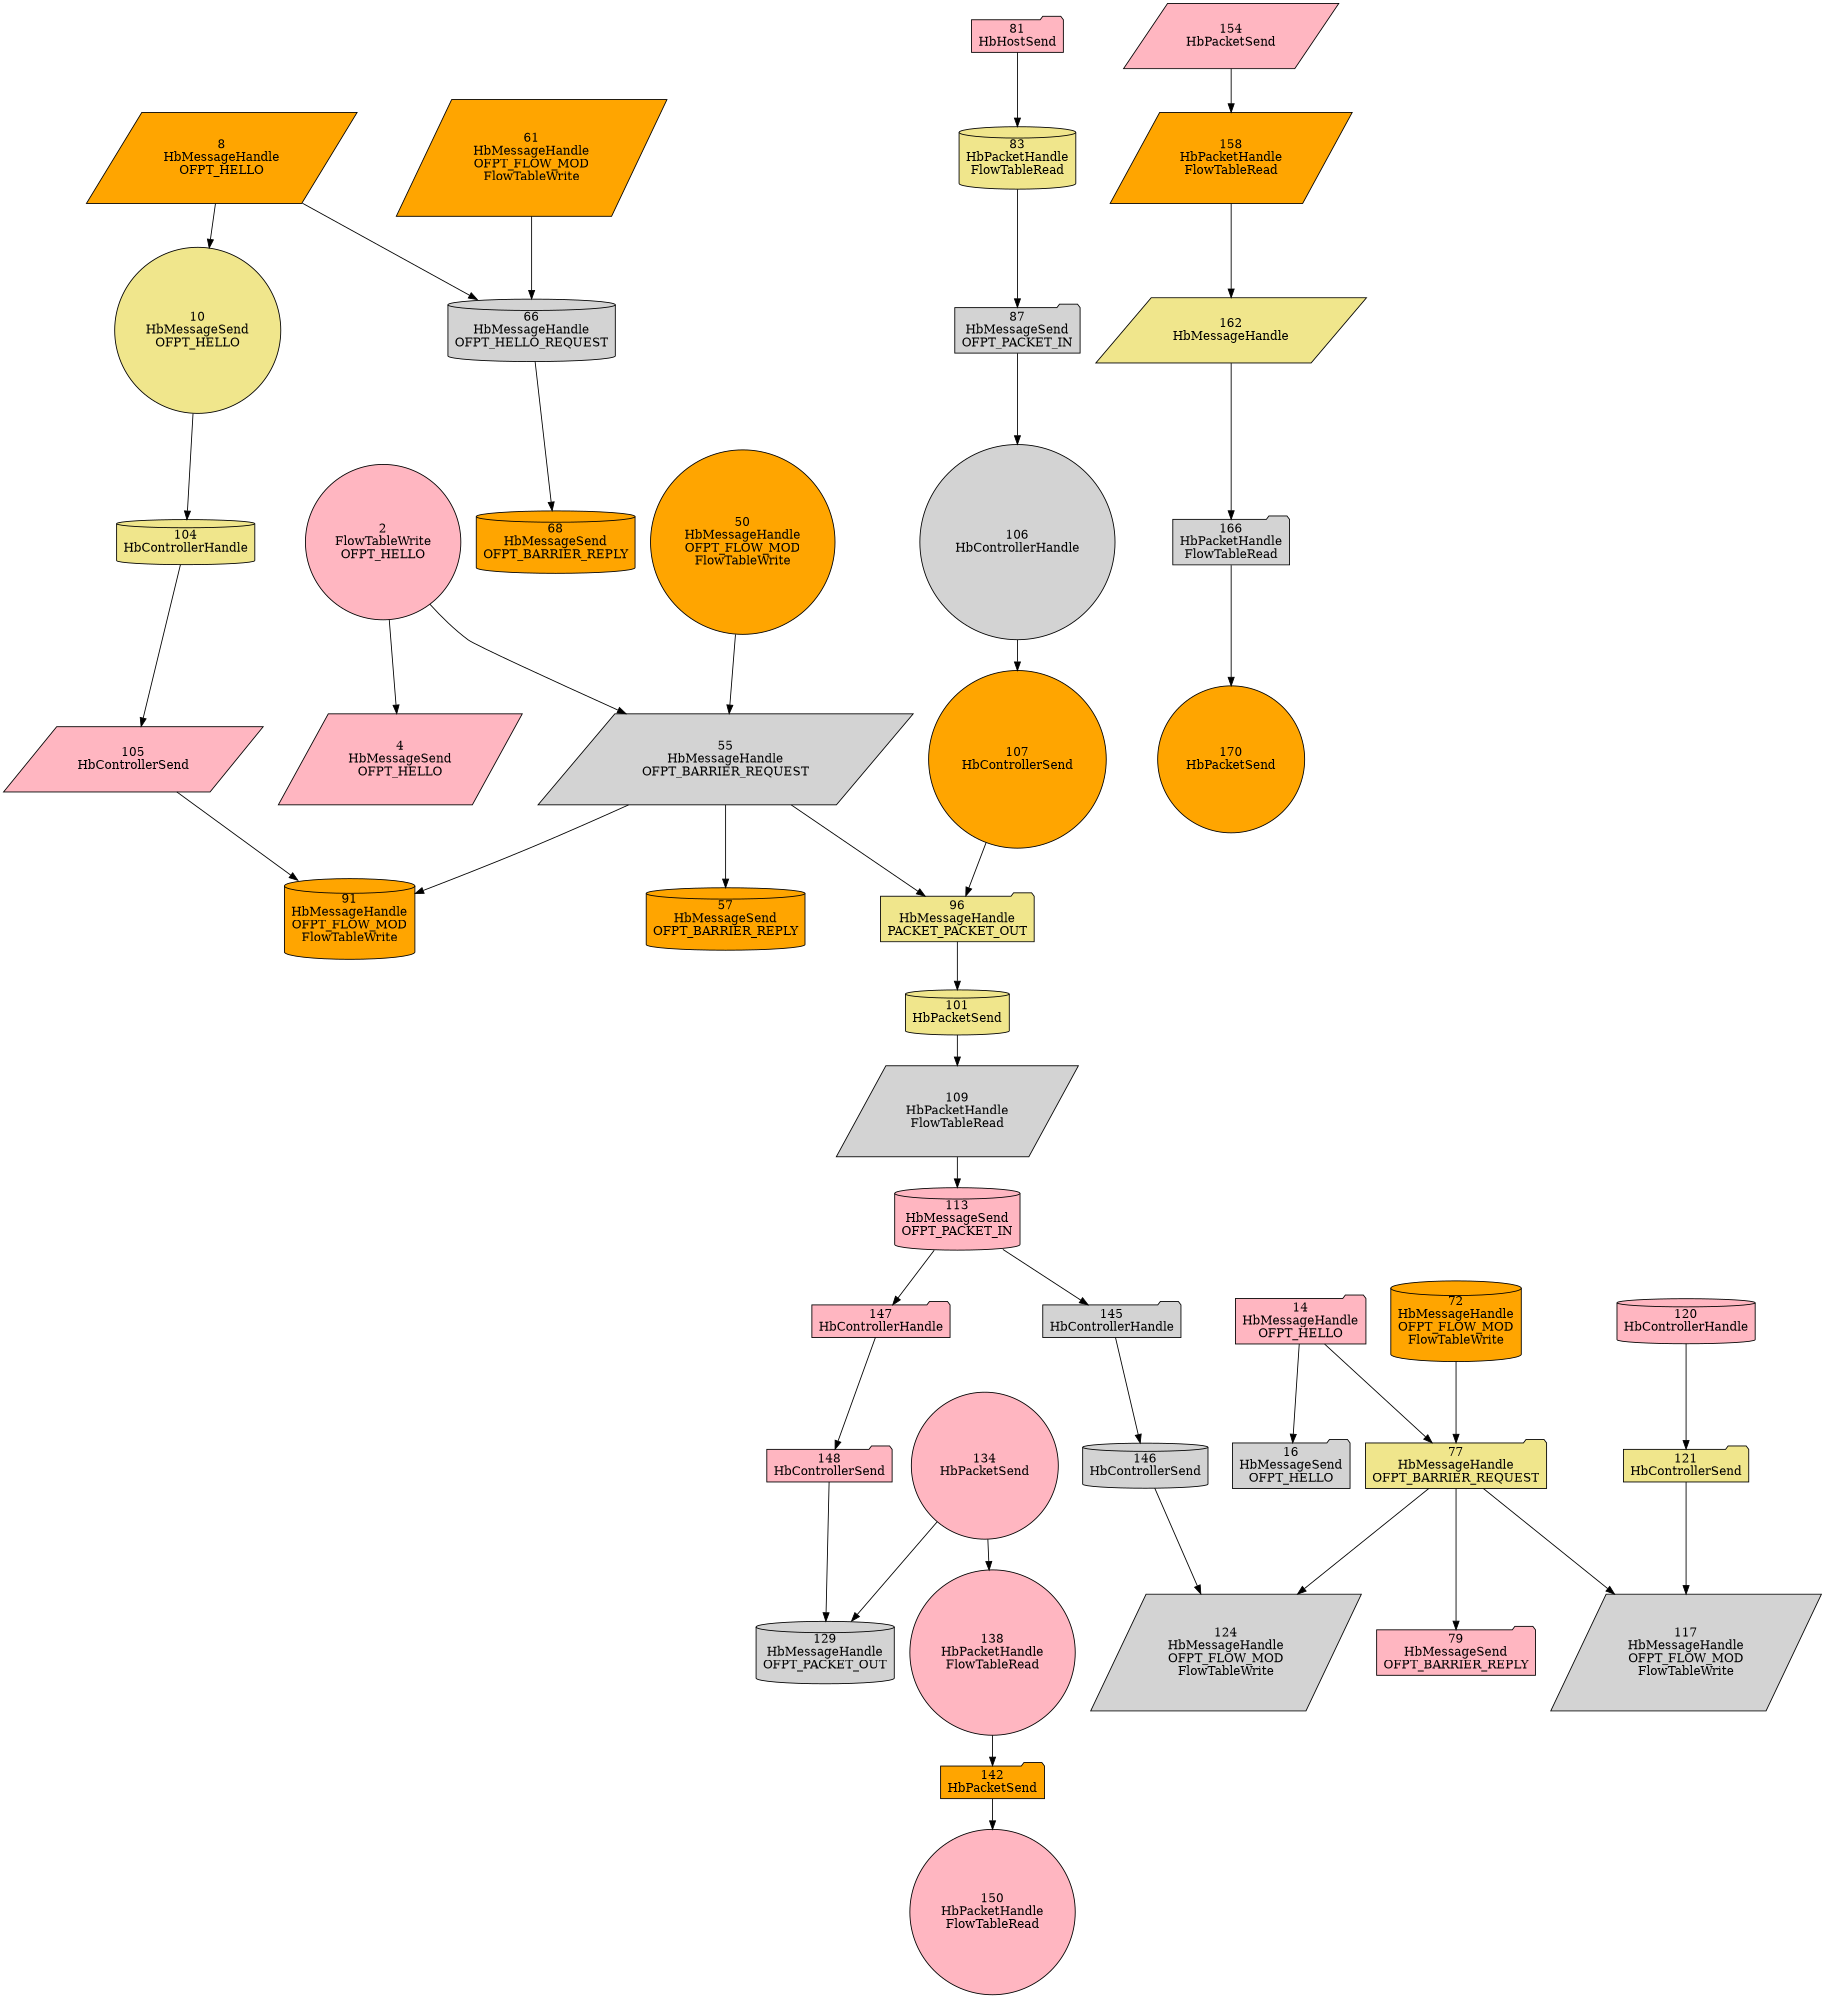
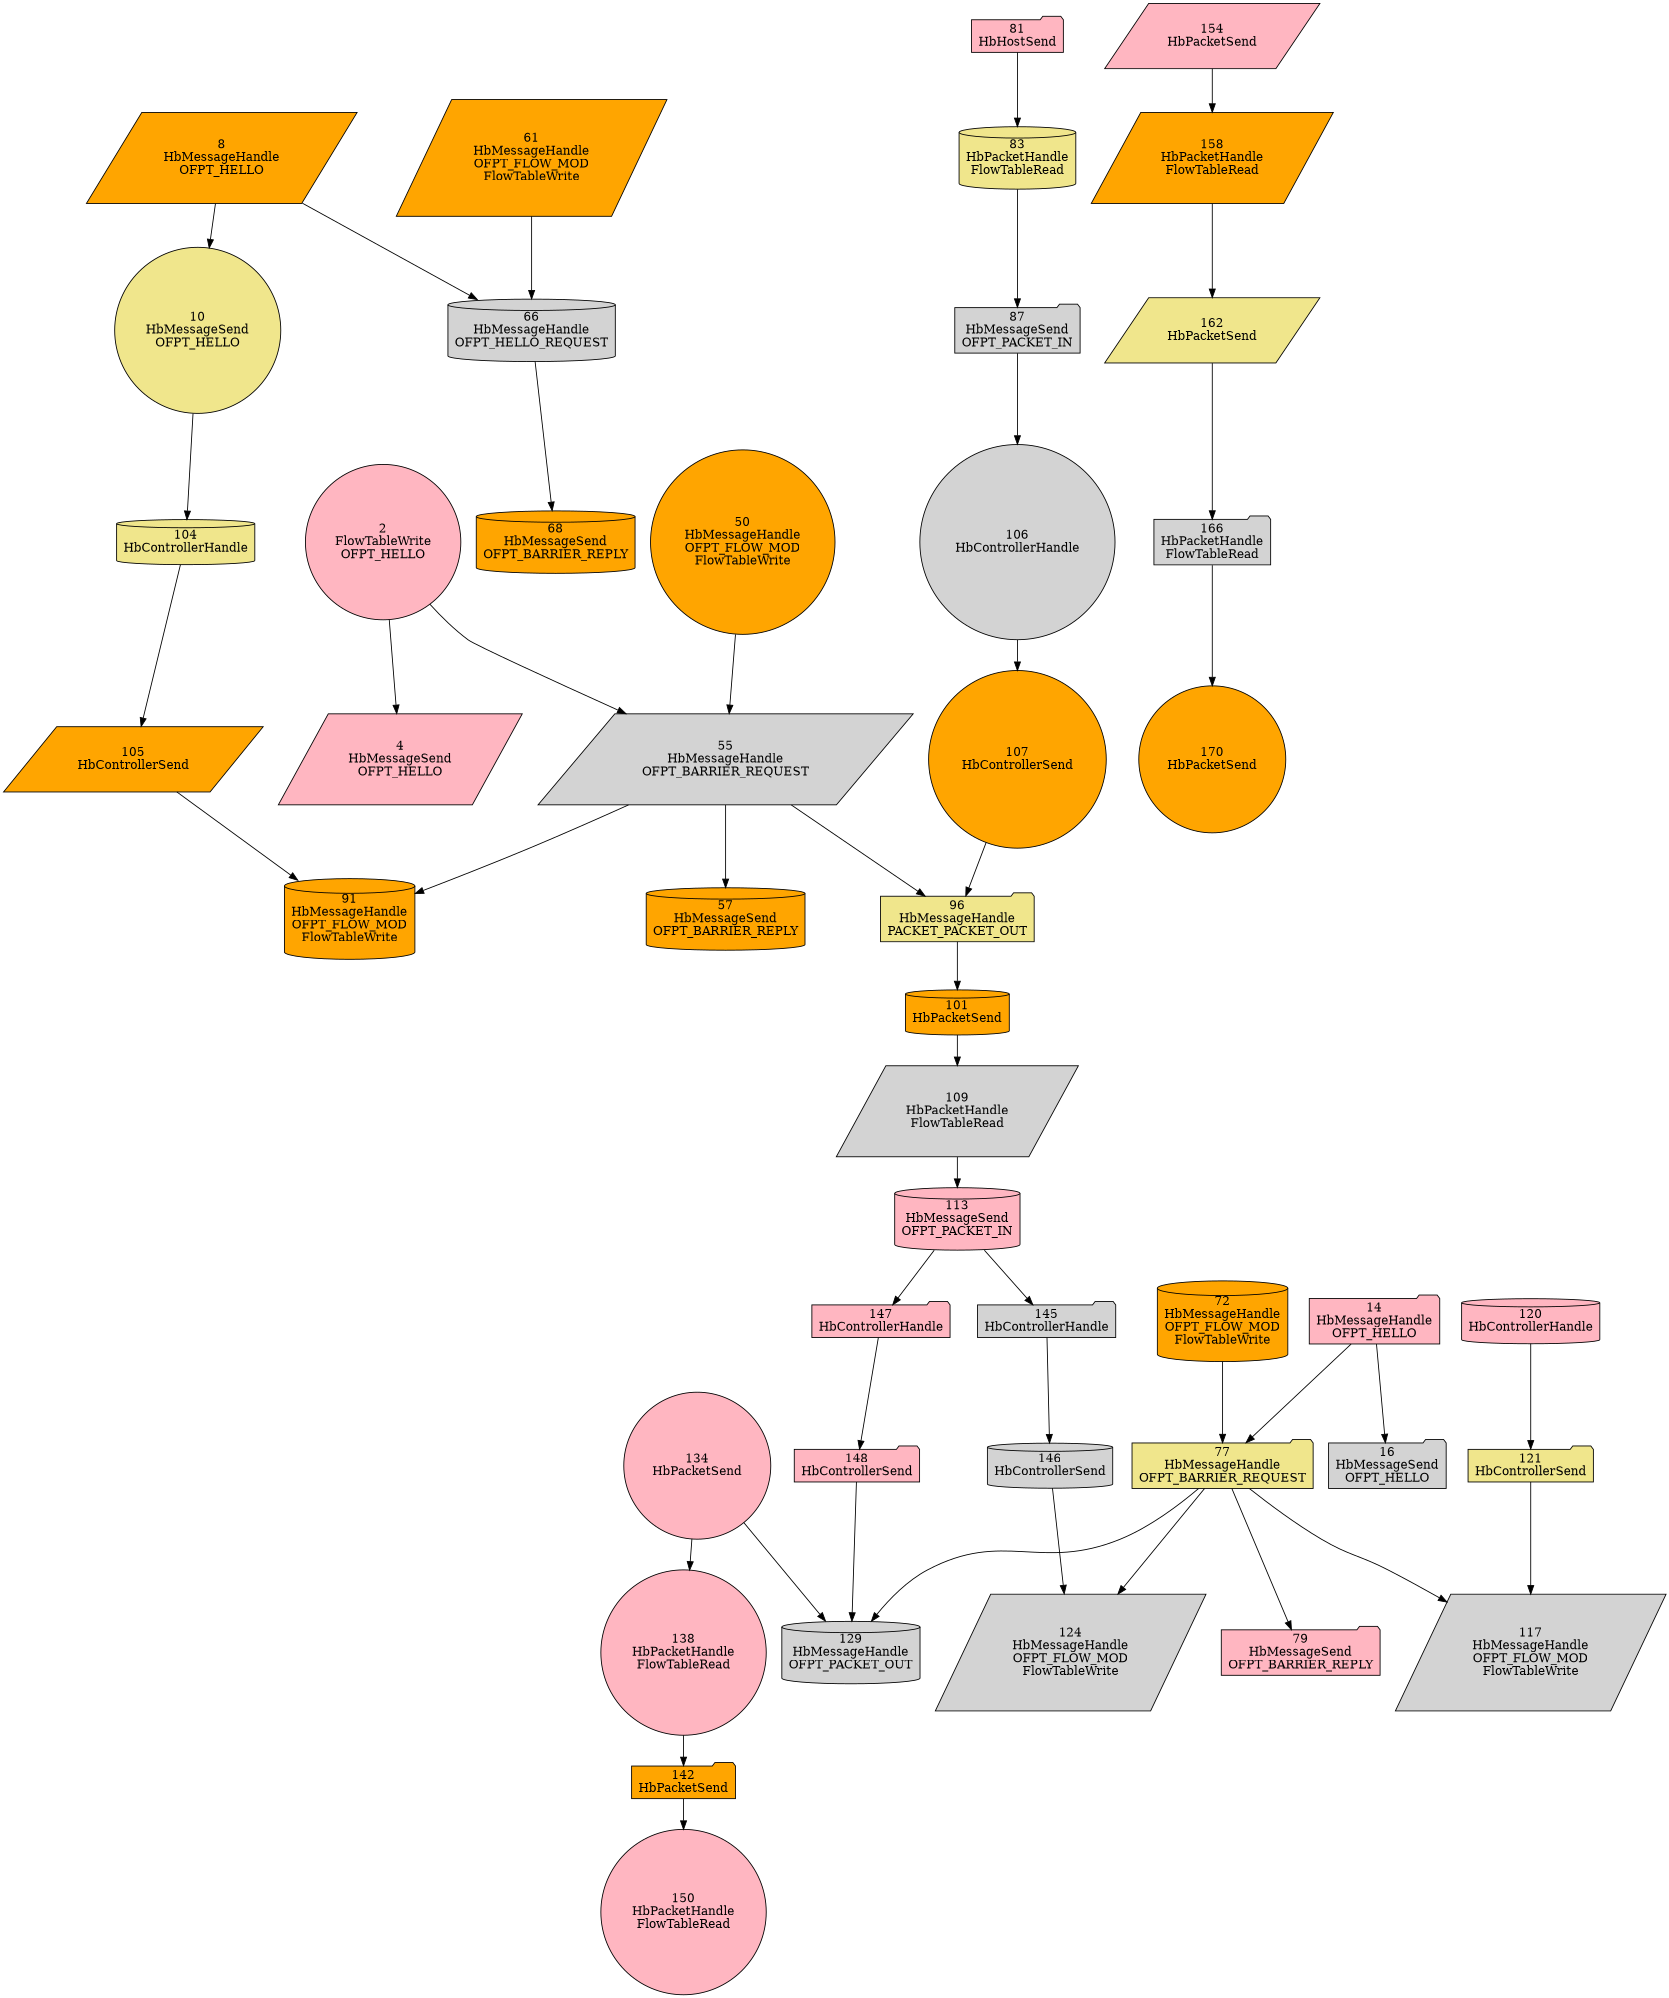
node "162 HbMessageHandle": label "162 HbMessageHandle" -> "162 HbPacketSend"
node "105 HbControllerSend": fillcolor lightpink -> orange
node "101 HbPacketSend": fillcolor khaki -> orange
edge "77 HbMessageHandle OFPT_BARRIER_REQUEST" -> "129 HbMessageHandle OFPT_PACKET_OUT": added
